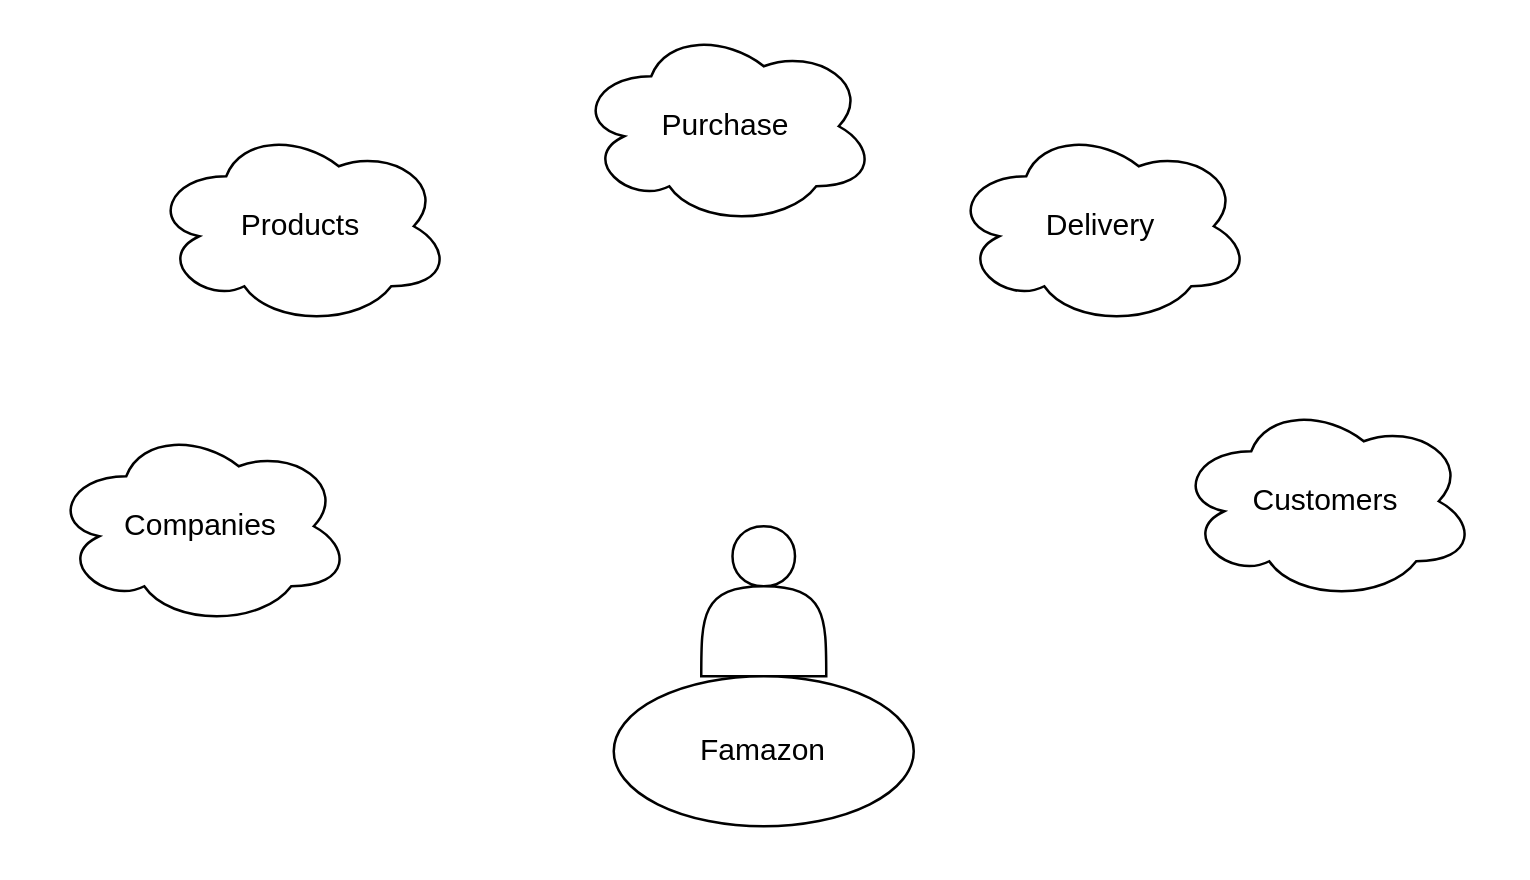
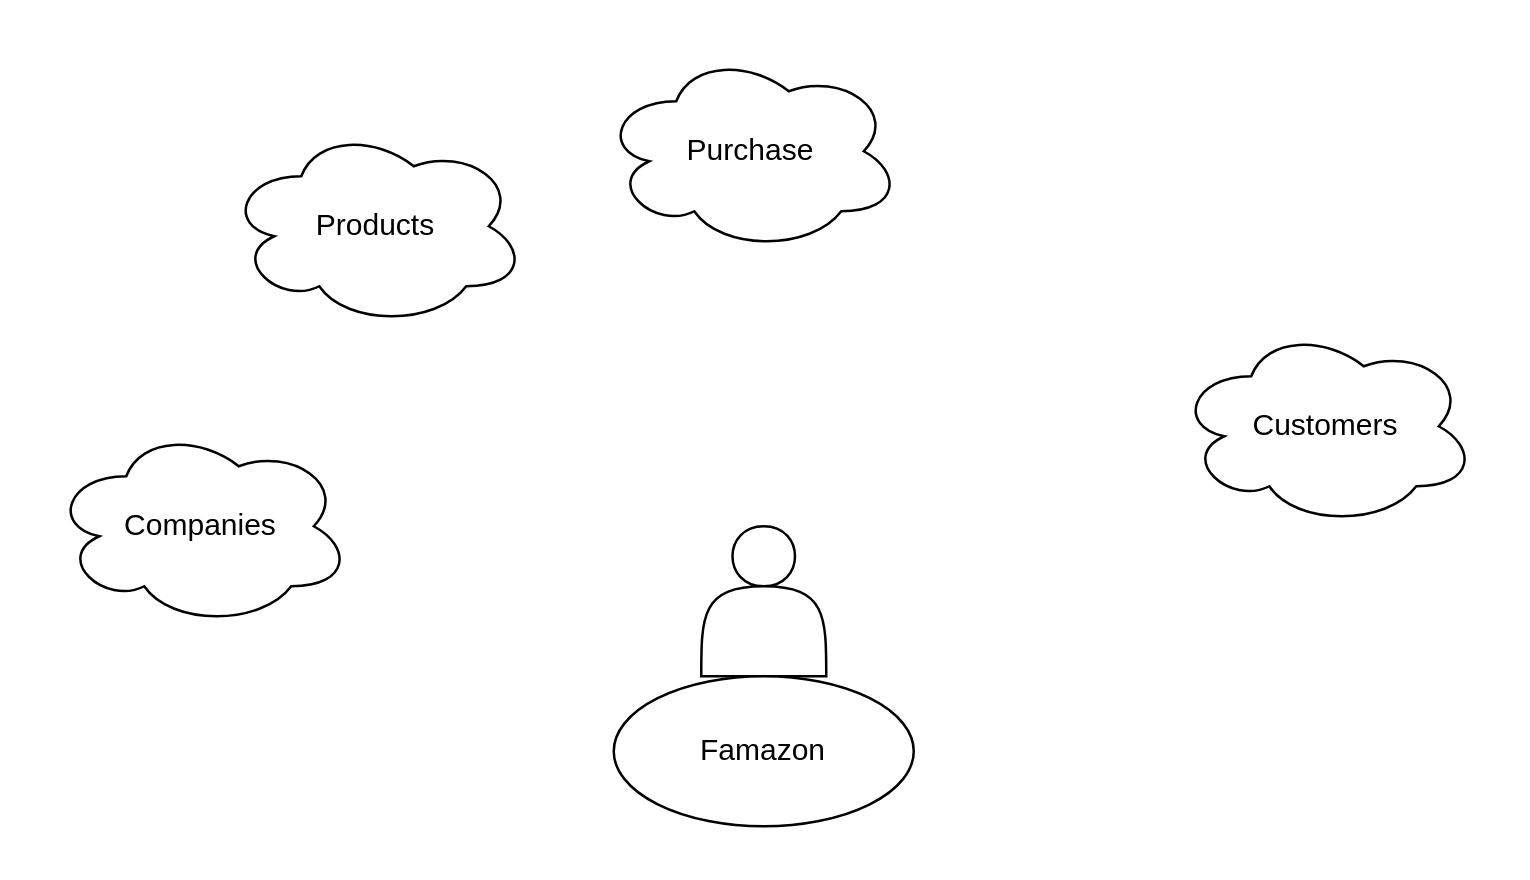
node "Purchase": moved (726, 126) -> (751, 151)
node "Products": moved (301, 226) -> (376, 226)
node "Delivery": removed
node "Customers": moved (1326, 501) -> (1326, 426)
